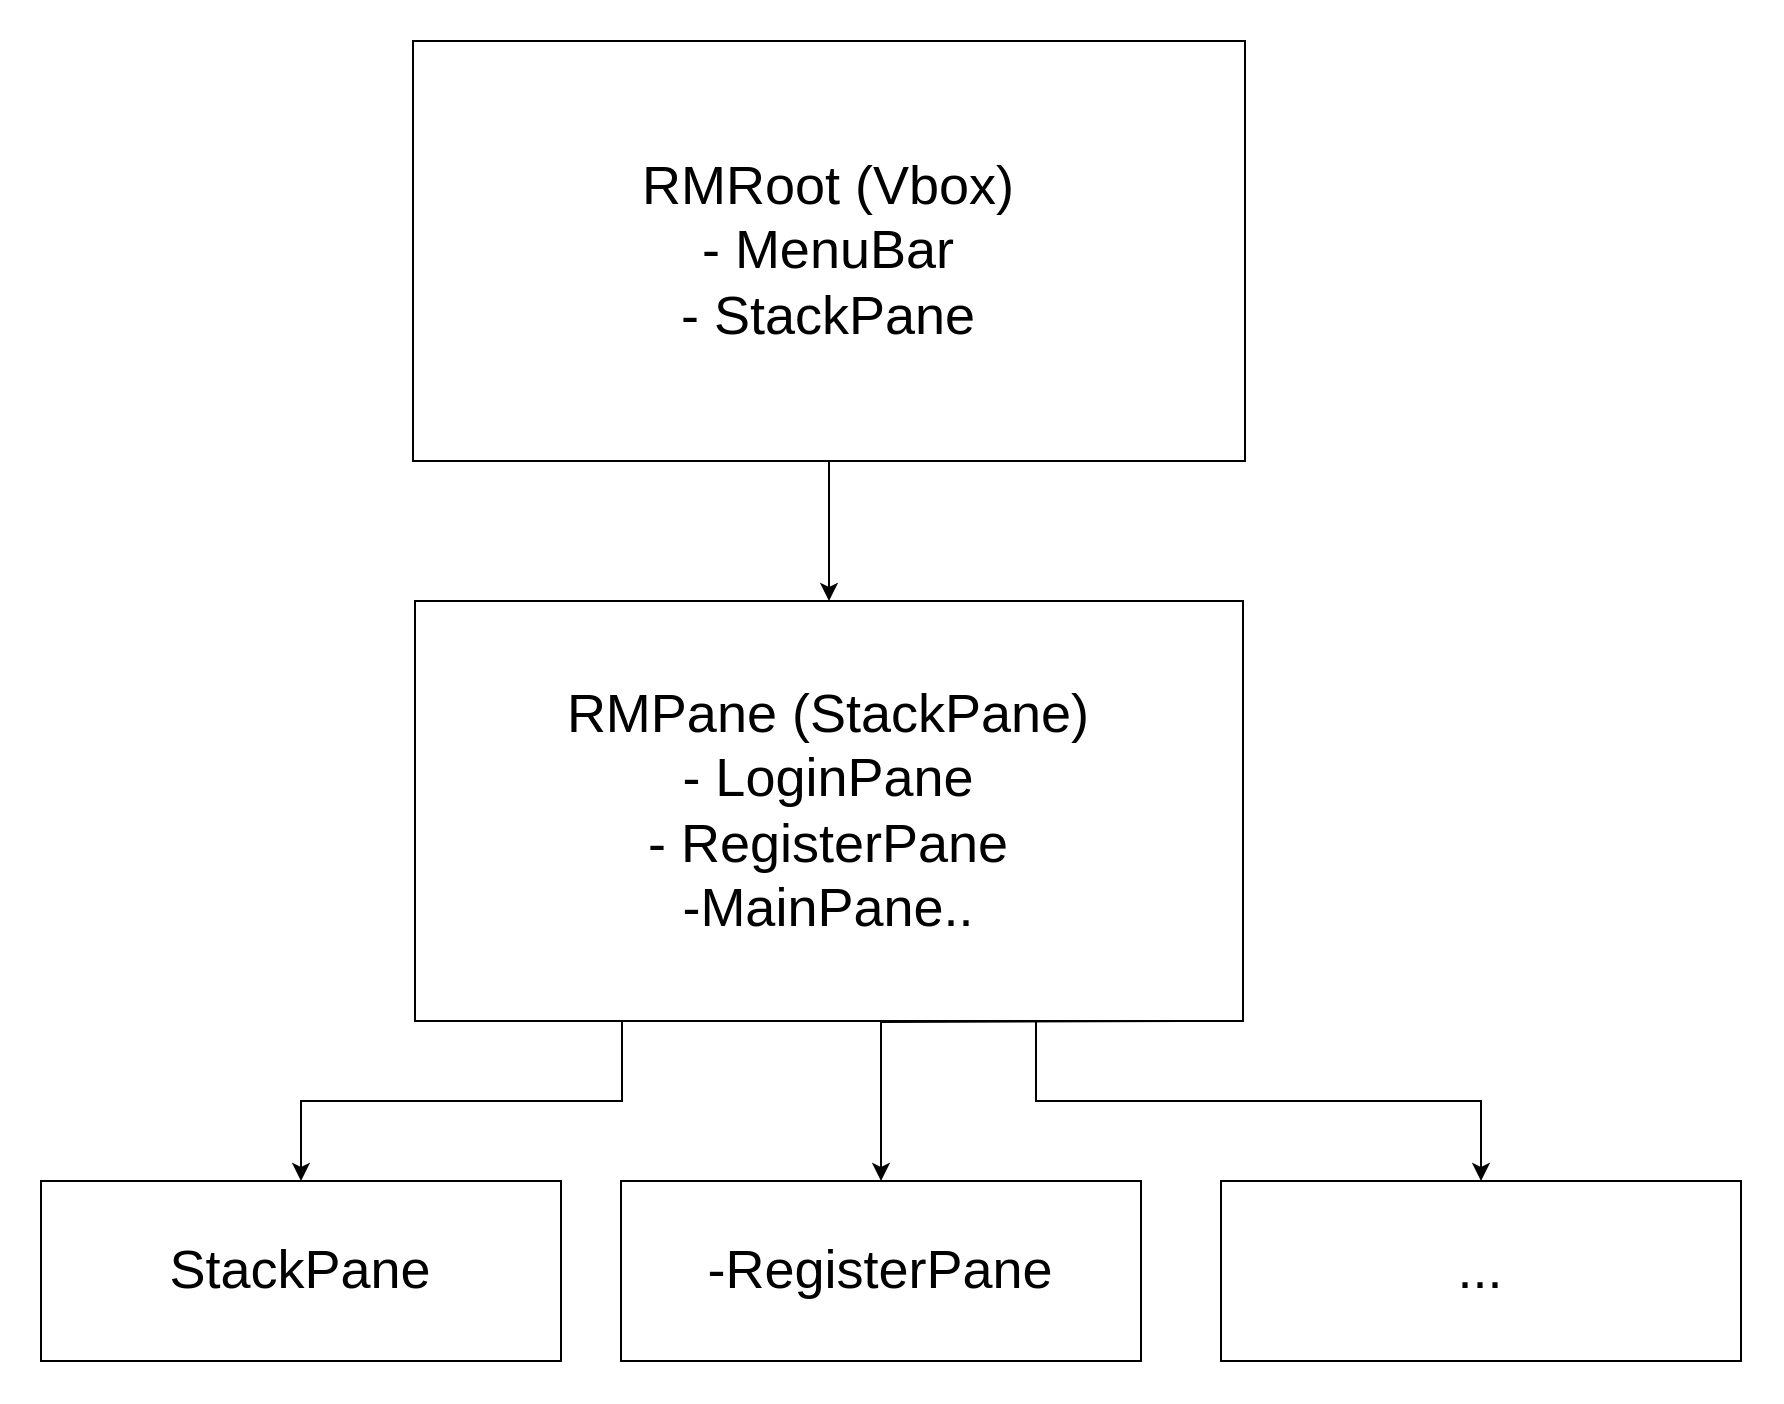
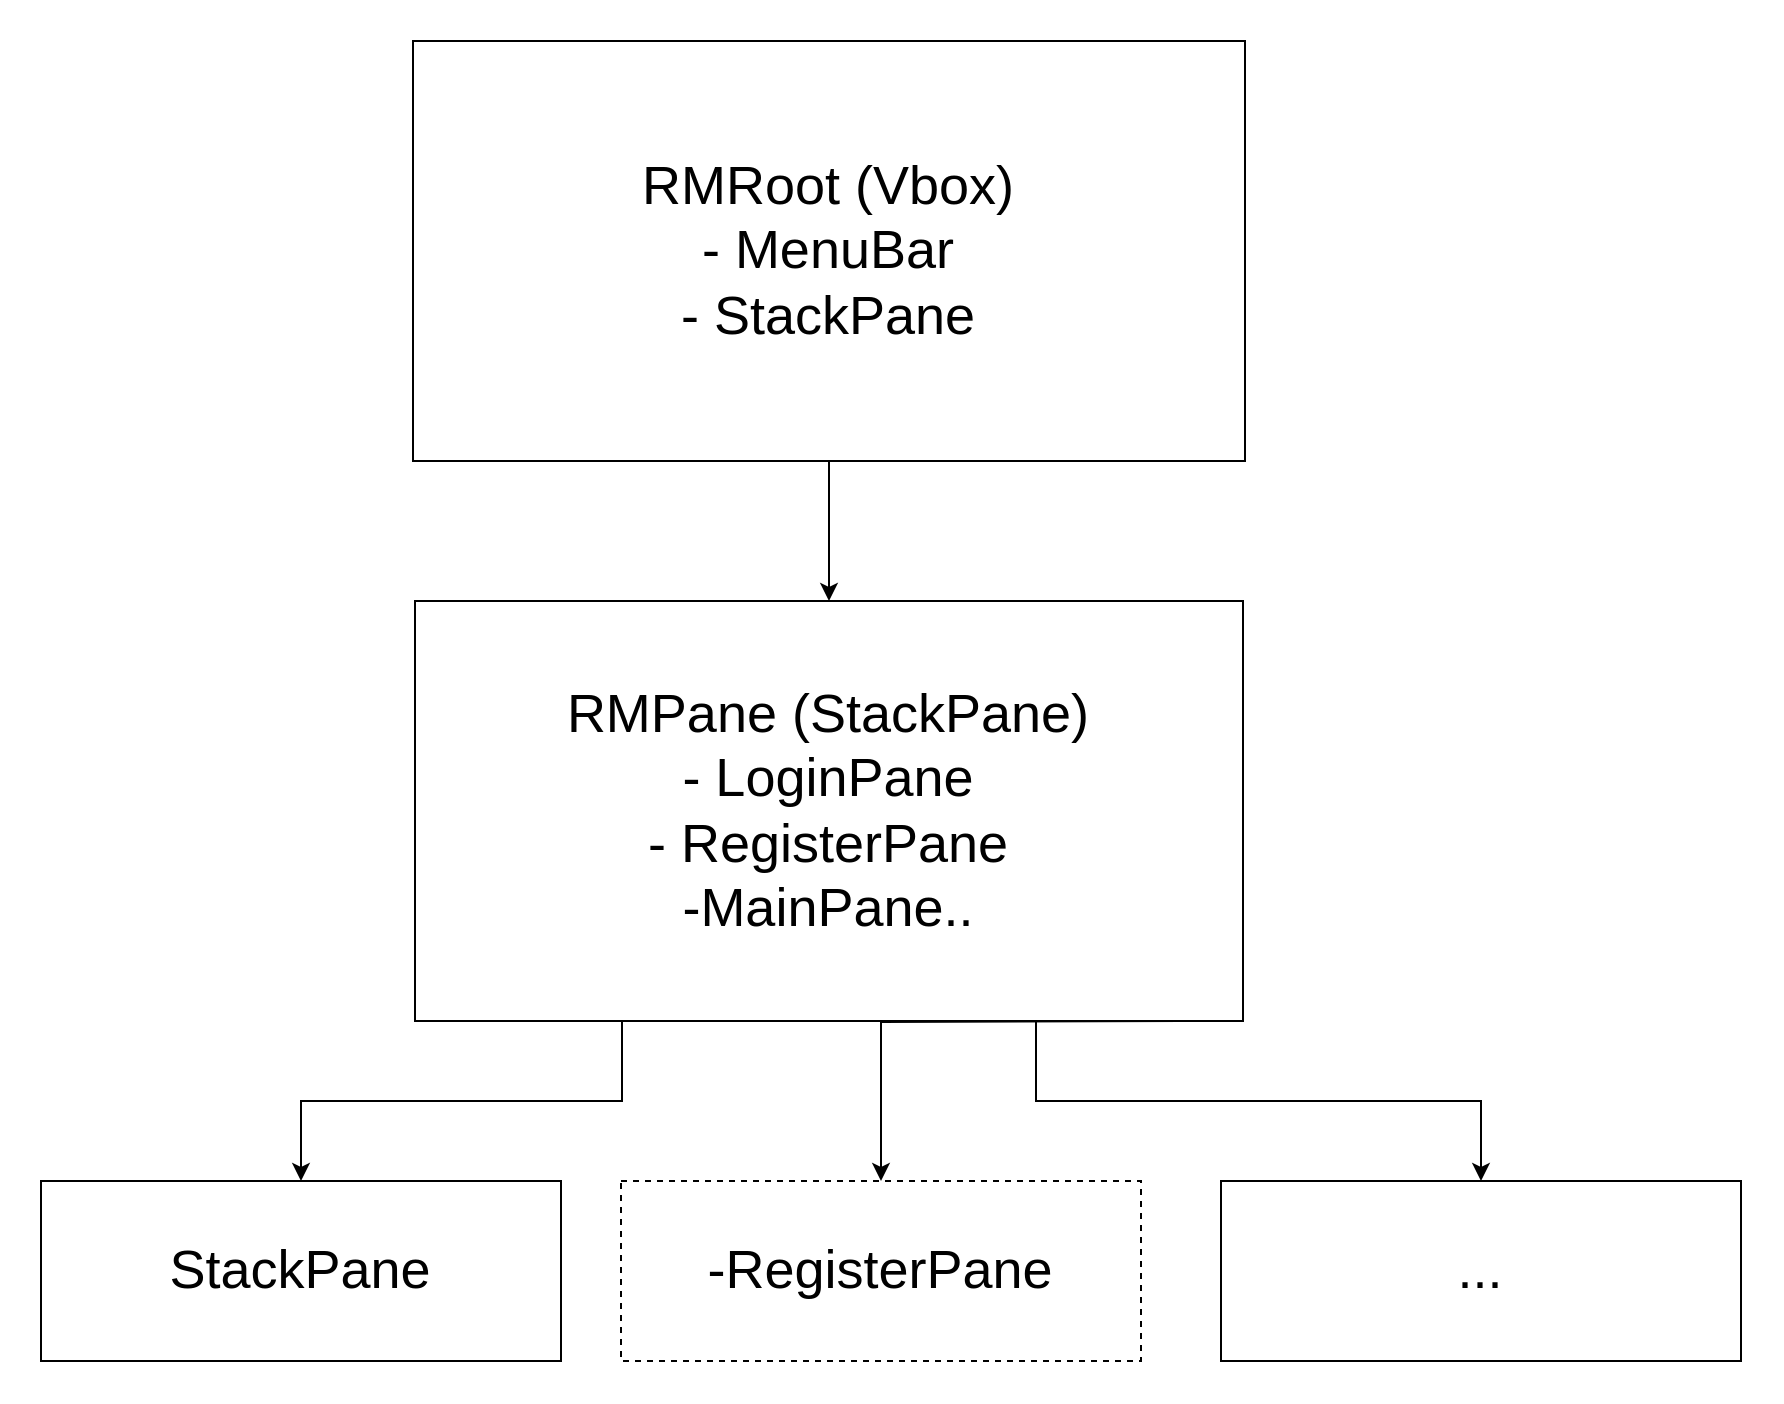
node "-RegisterPane": style solid -> dashed
